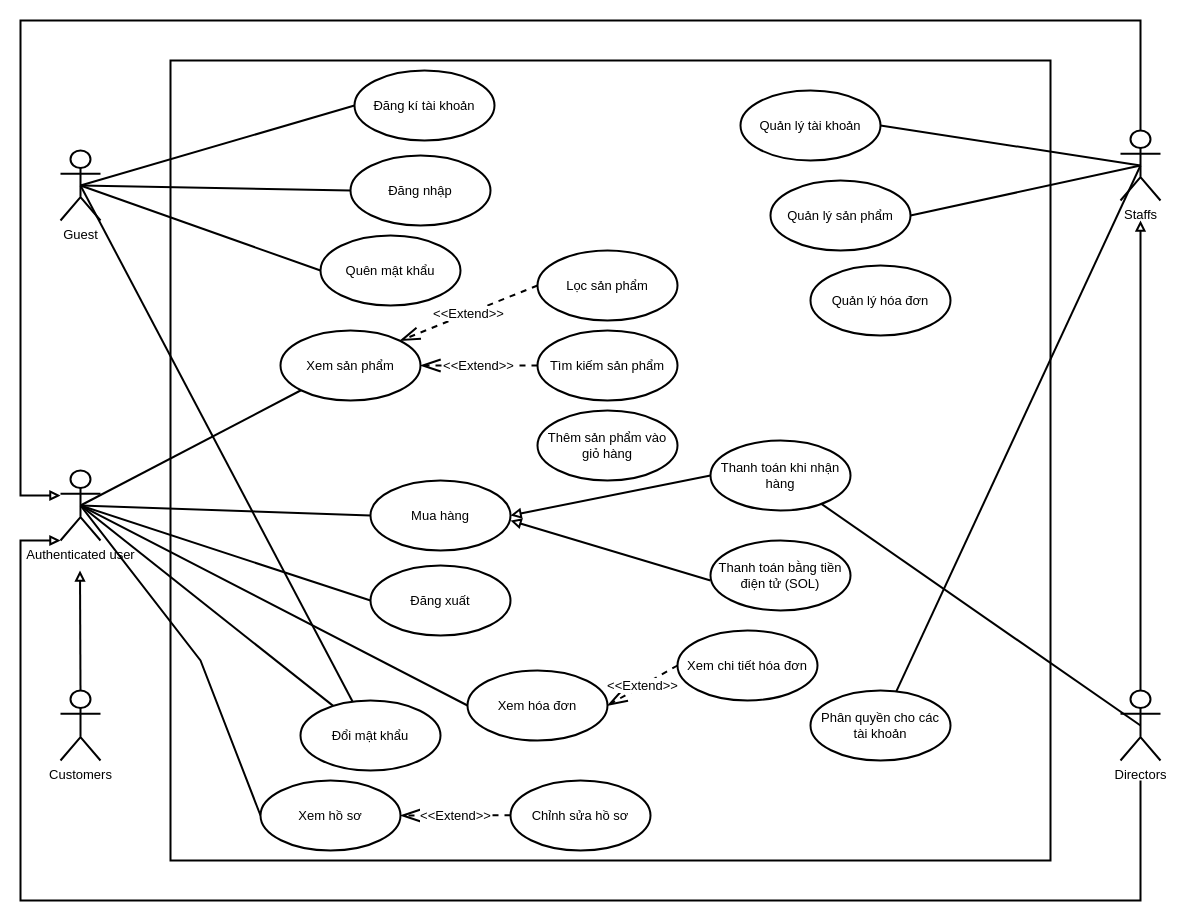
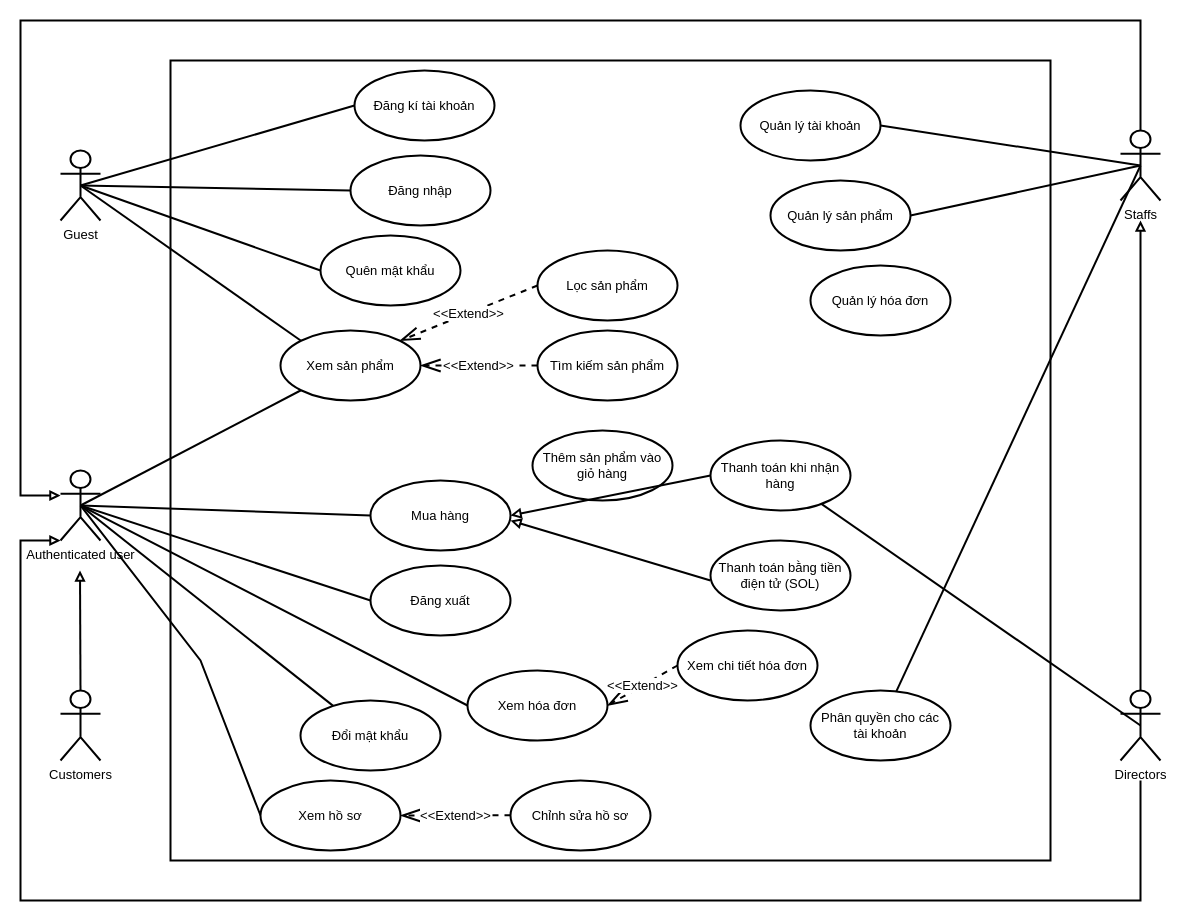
node "Thêm sản phẩm vào giỏ hàng": moved (608, 446) -> (603, 466)
edge "Guest" -- "Đổi mật khẩu": now "Guest" -- "Xem sản phẩm"
